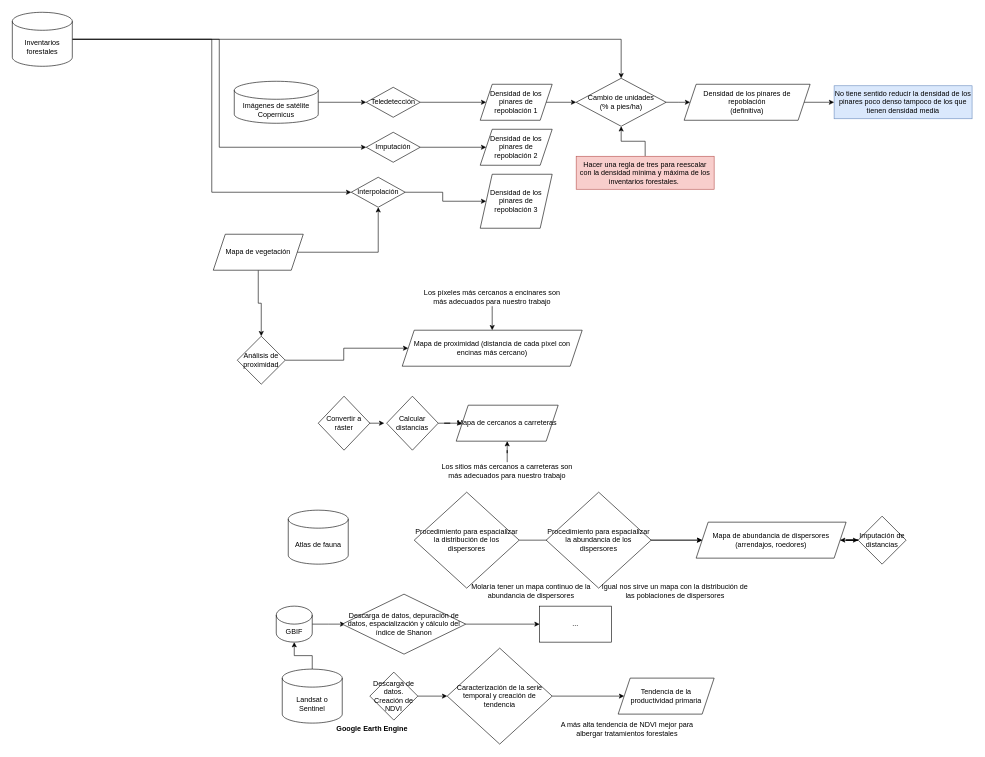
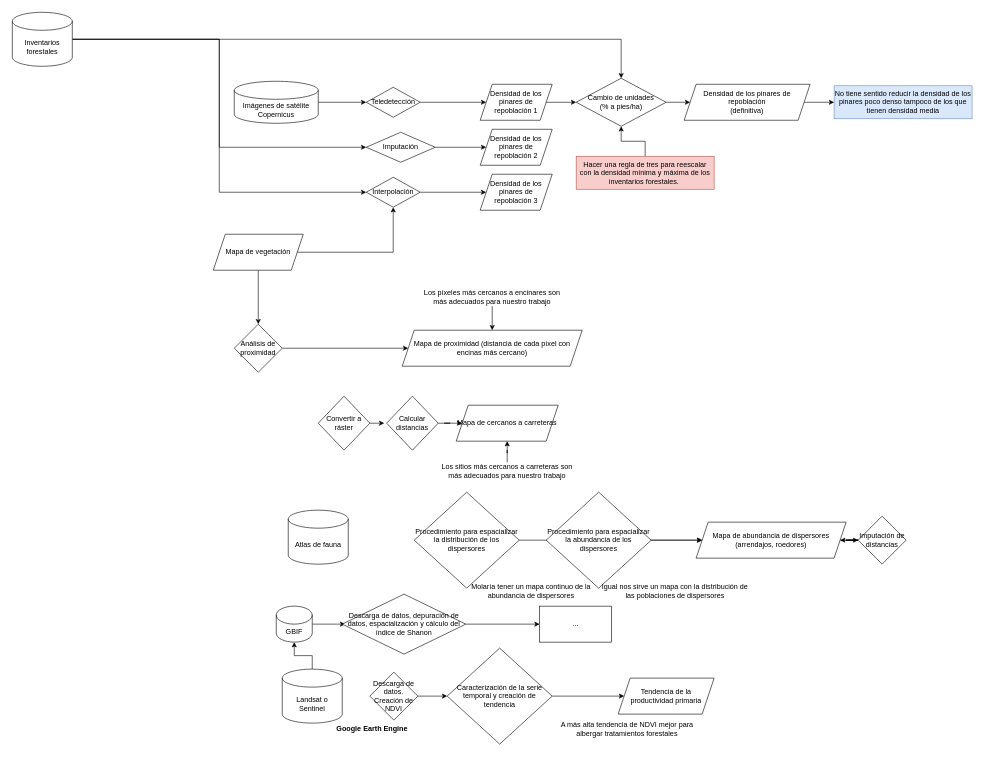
node "Imputación": size 54x30 -> 69x30
node "Interpolación": moved (378, 192) -> (393, 192)
node "Densidad de los pinares de repoblación 3": size 72x54 -> 72x36
node "Análisis de proximidad": moved (261, 360) -> (258, 348)
